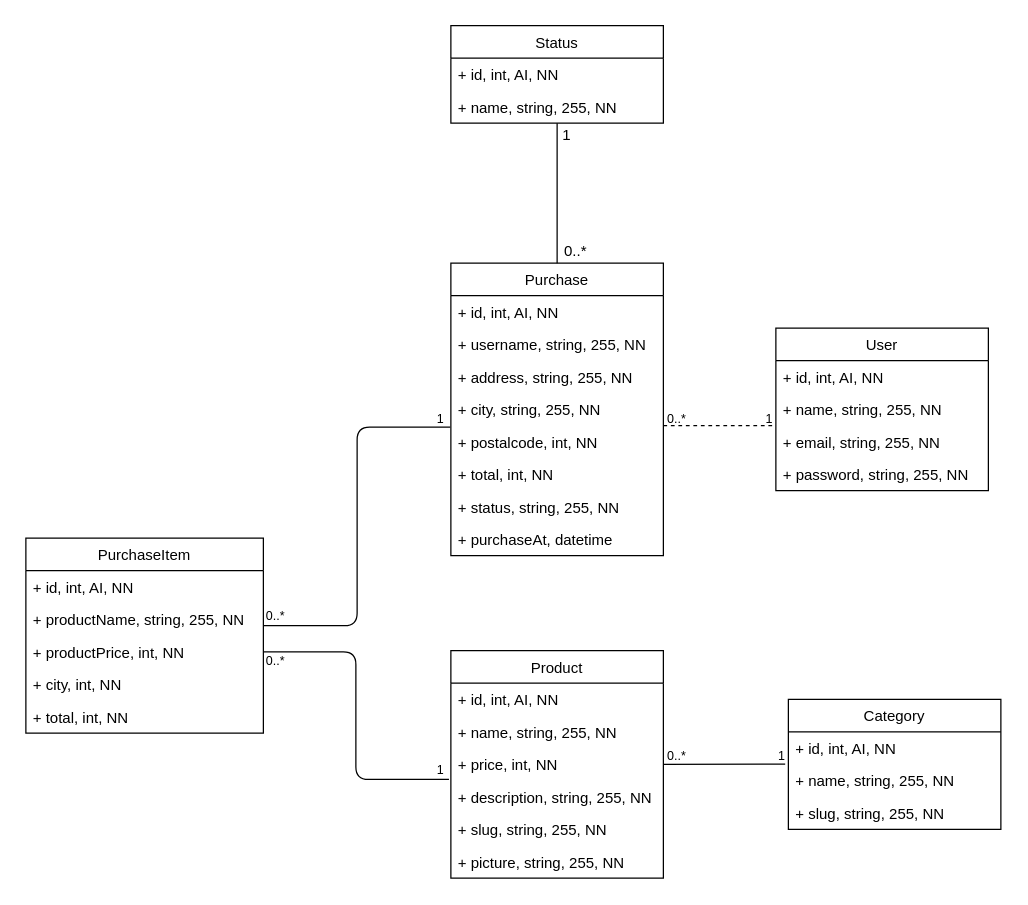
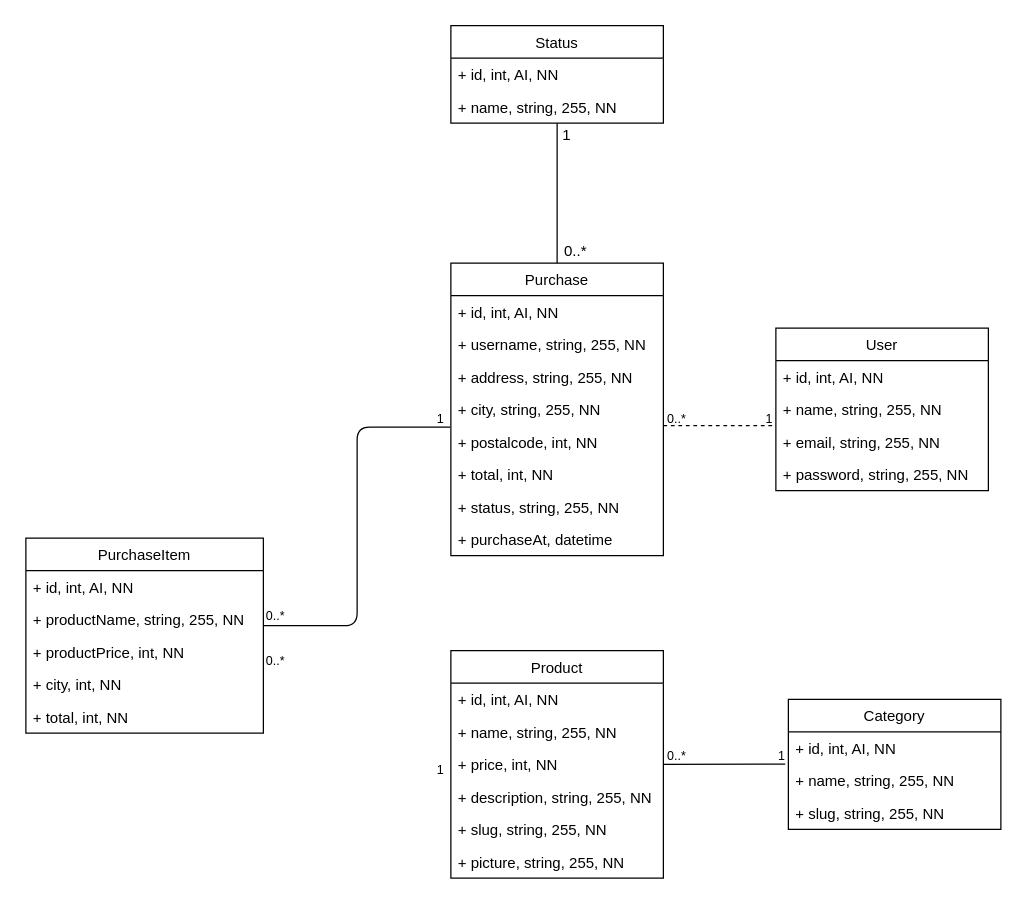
edge "+ productPrice, int, NN" -- "+ price, int, NN": removed
